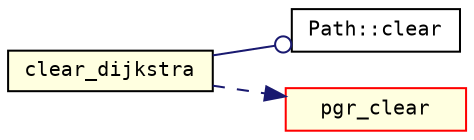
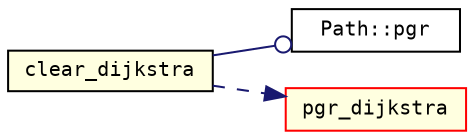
node "Path::clear": label "Path::clear" -> "Path::pgr"
node "pgr_clear": label "pgr_clear" -> "pgr_dijkstra"
